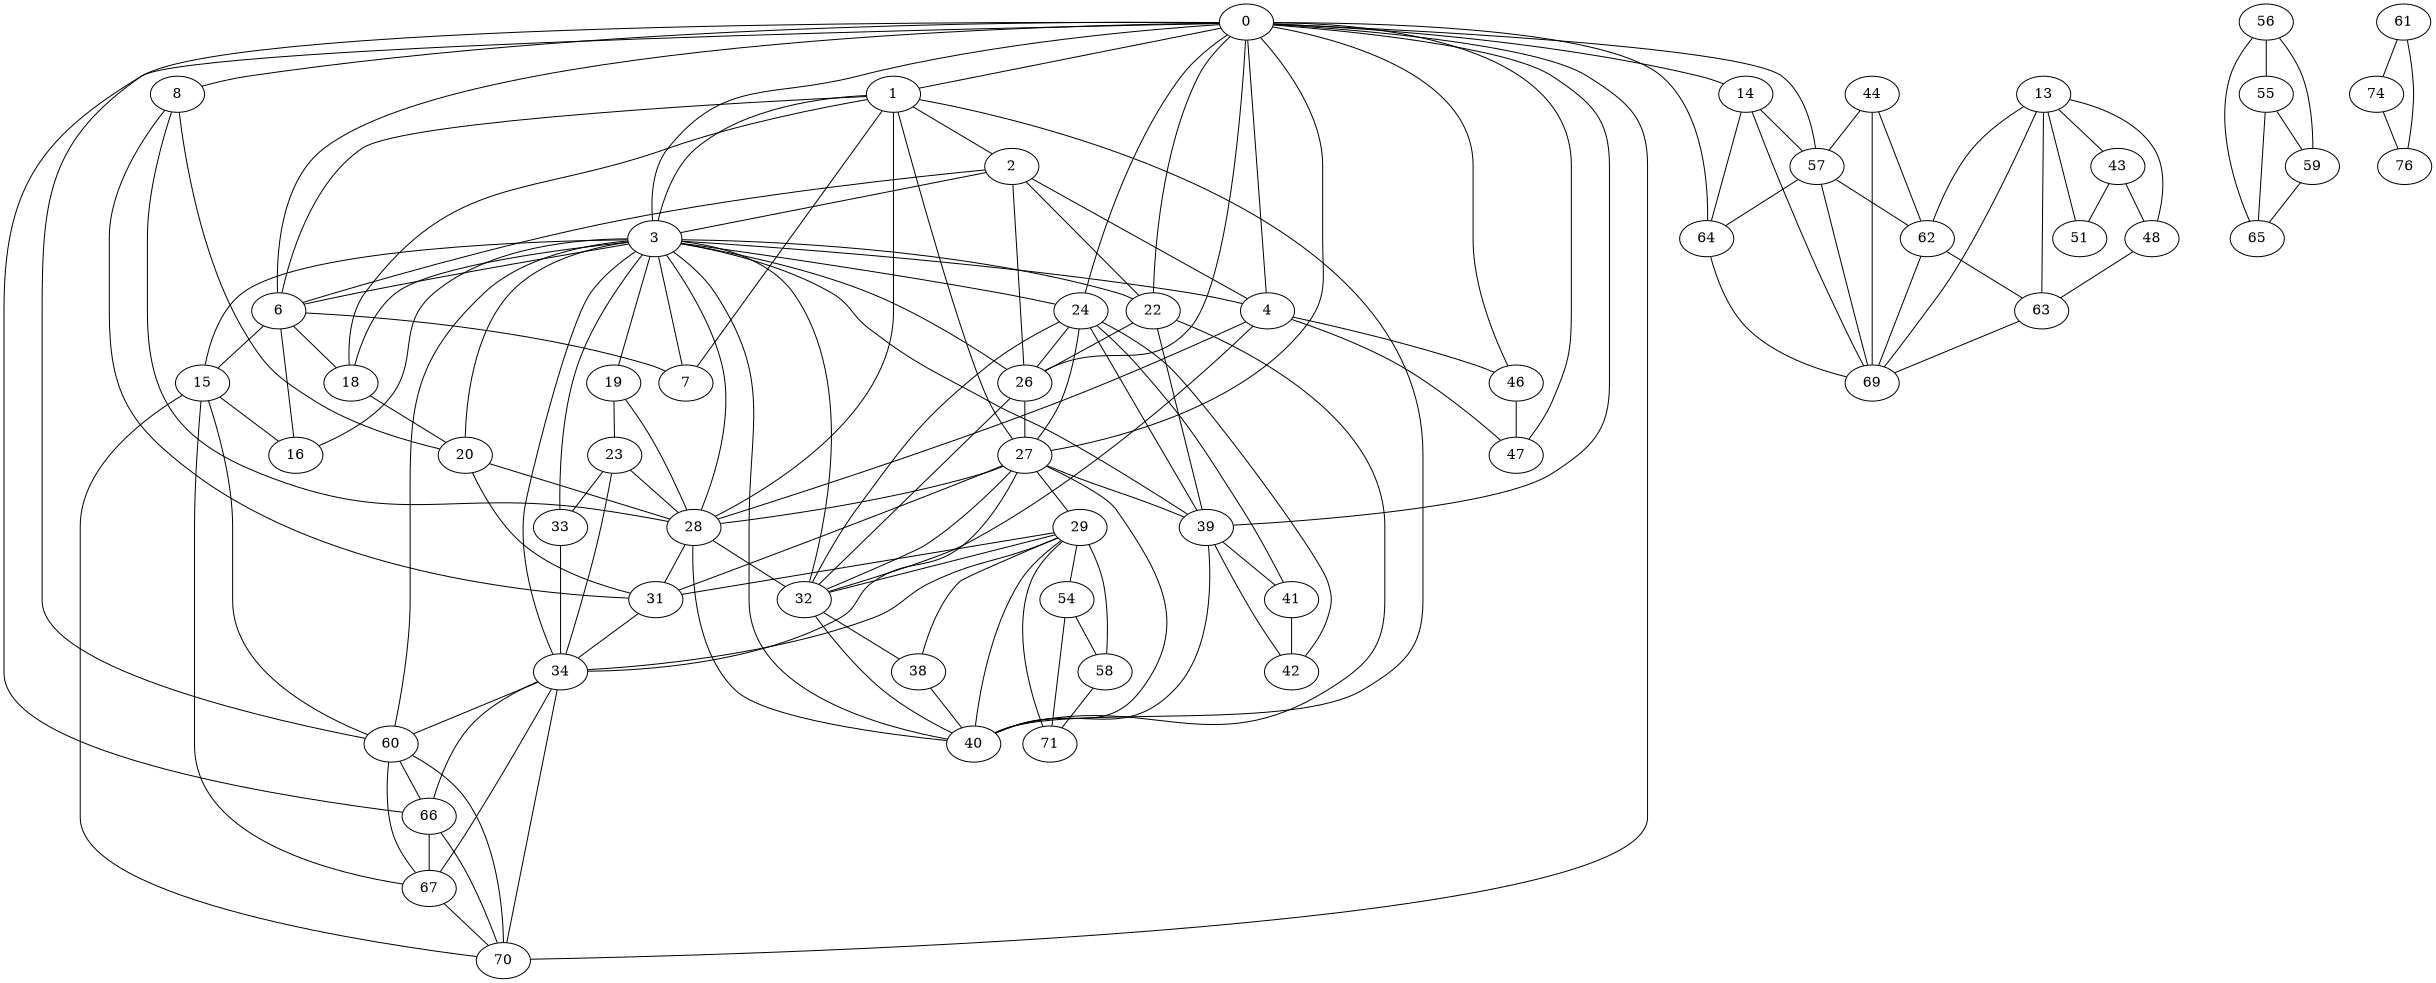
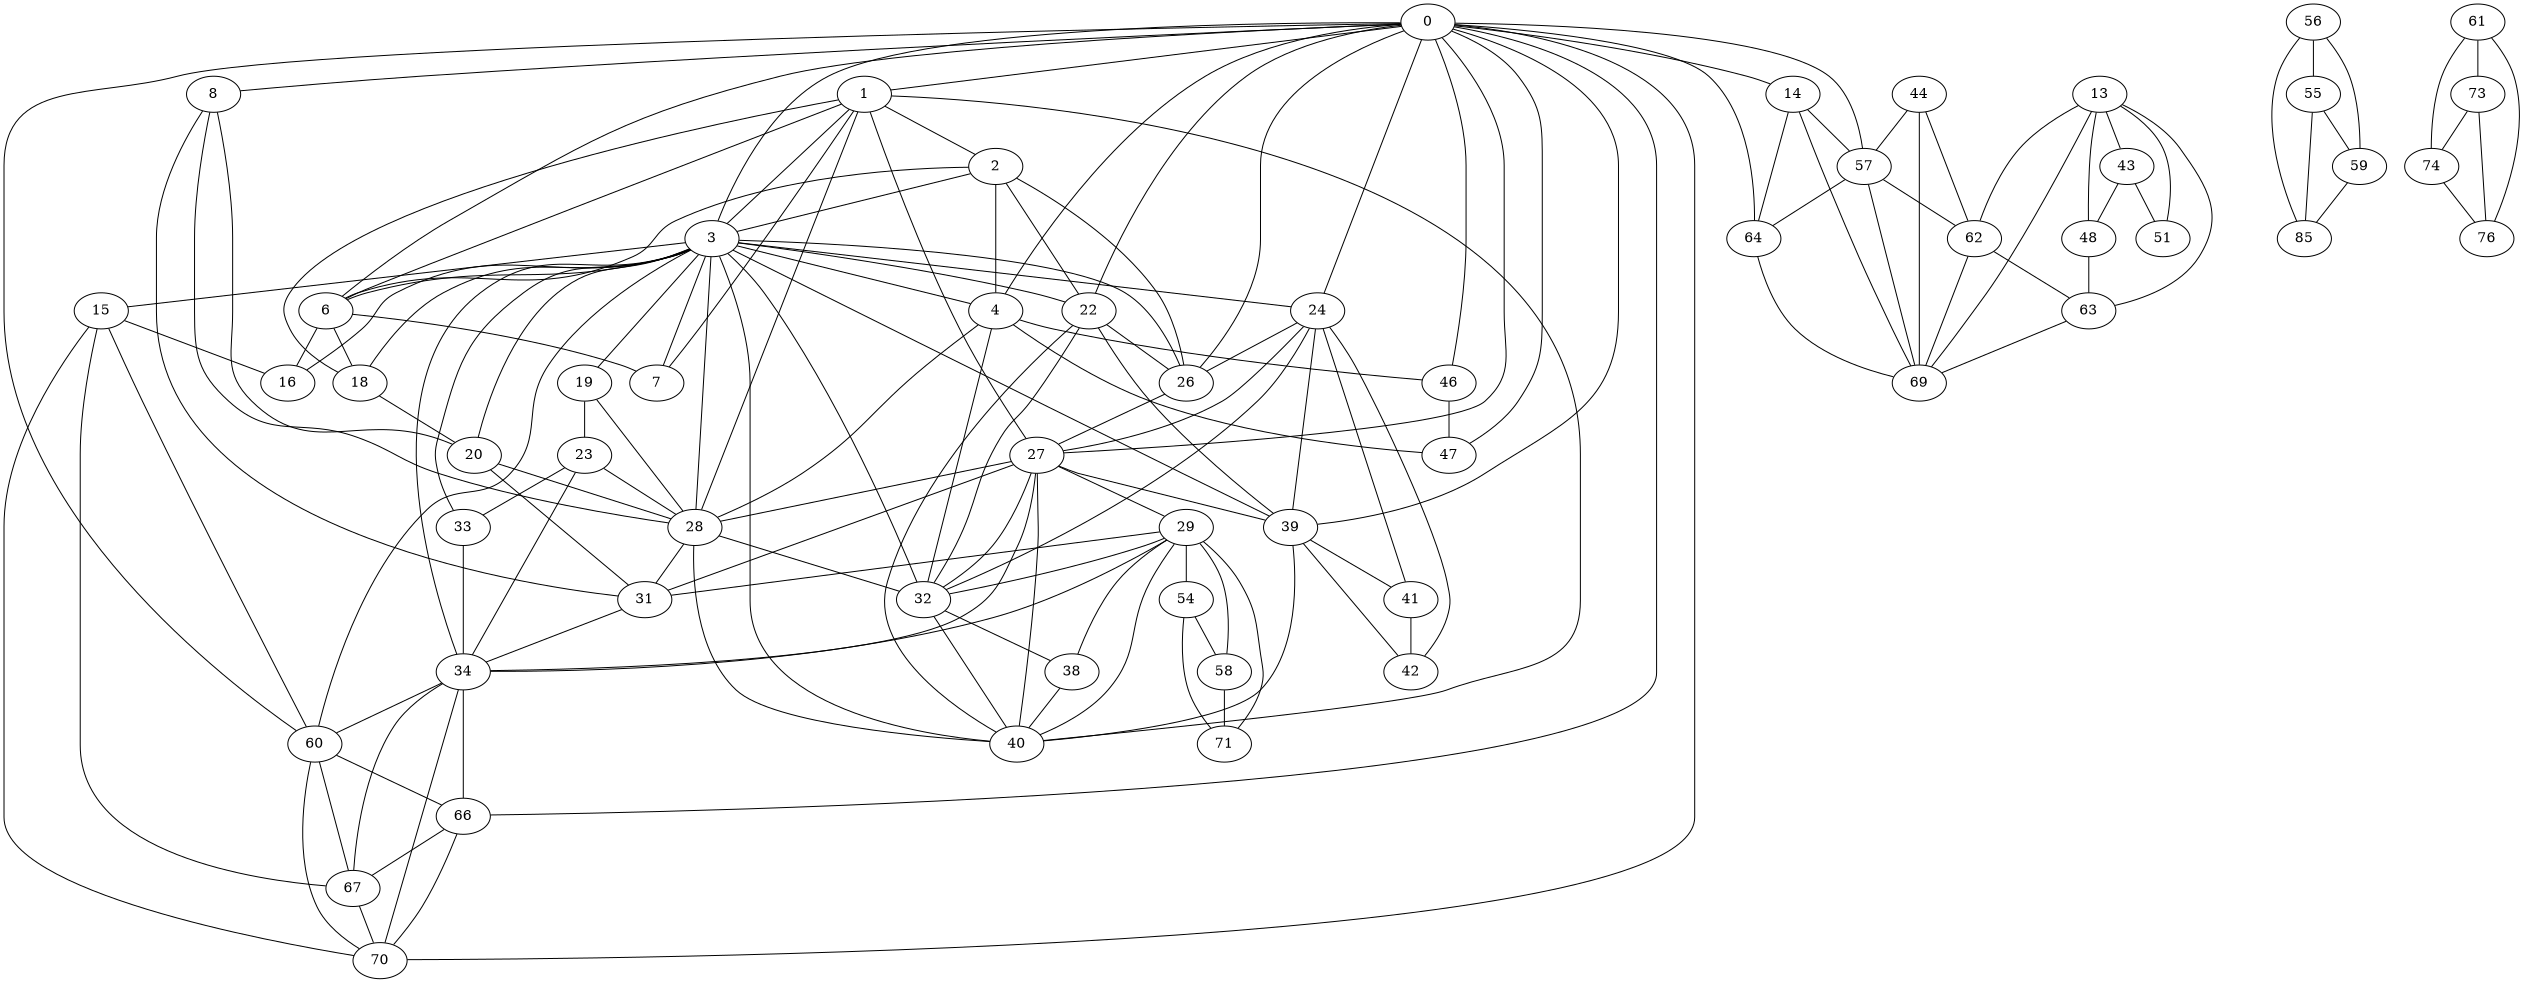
node "73": added
node "65": label "65" -> "85"
edge "6" -- "15": removed
edge "26" -- "32": now "22" -- "32"
